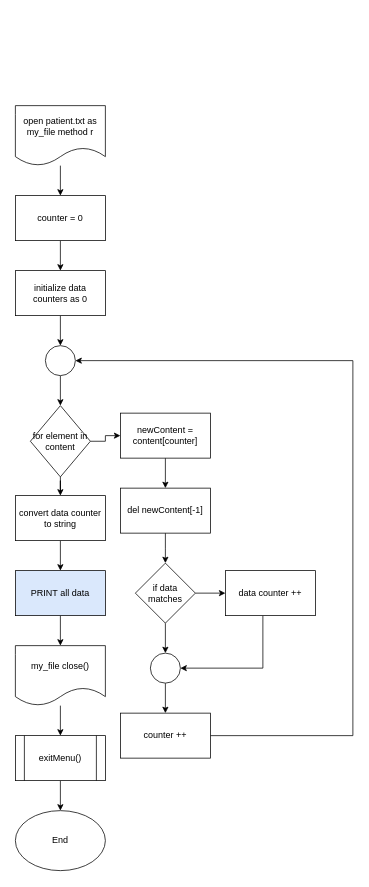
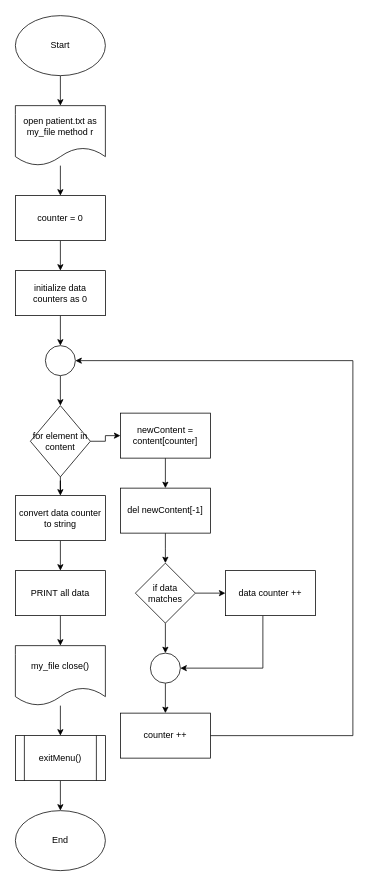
node "Start": added
edge "Start" -> "open patient.txt as my_file method r": added
node "PRINT all data": fillcolor #dae8fc -> #ffffff
